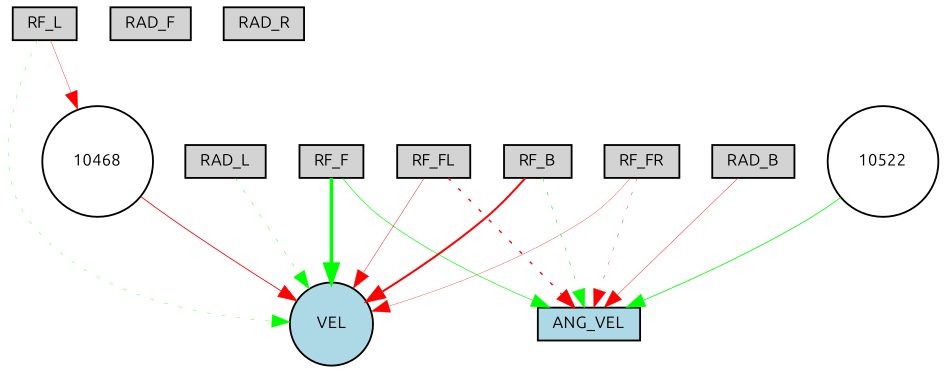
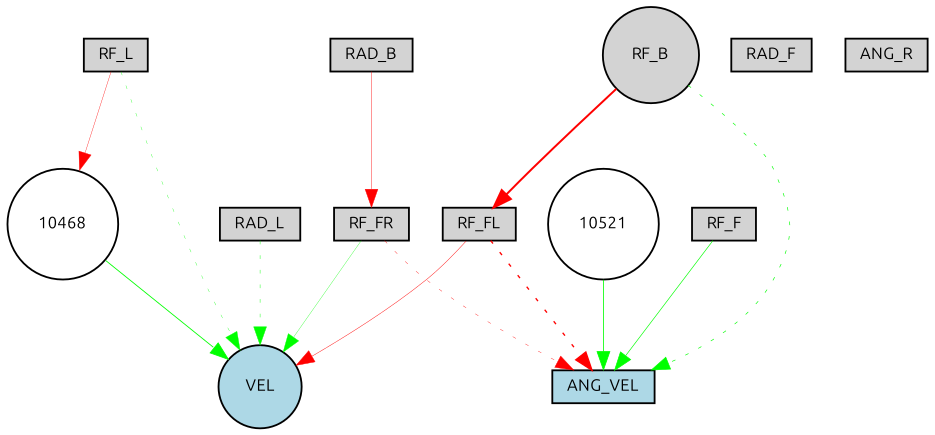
node "RAD_R": label "RAD_R" -> "ANG_R"
node "RF_B": shape box -> circle
node "10522": label "10522" -> "10521"
edge "RF_F" -> "VEL": removed
edge "RAD_B" -> "ANG_VEL": now "RAD_B" -> "RF_FR"
edge "RF_B" -> "VEL": now "RF_B" -> "RF_FL"
edge "10468" -> "VEL": color red -> green
edge "RF_FR" -> "VEL": color red -> green
